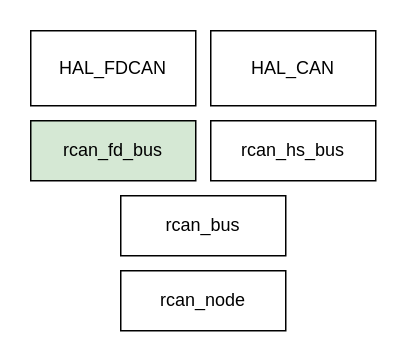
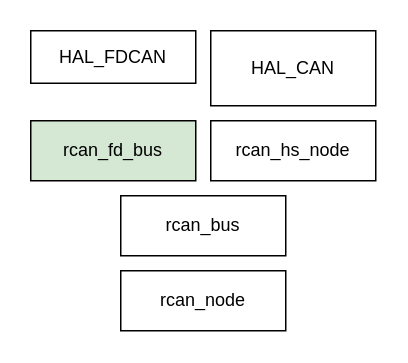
node "HAL_FDCAN": size 165x75 -> 165x53
node "rcan_hs_bus": label "rcan_hs_bus" -> "rcan_hs_node"
